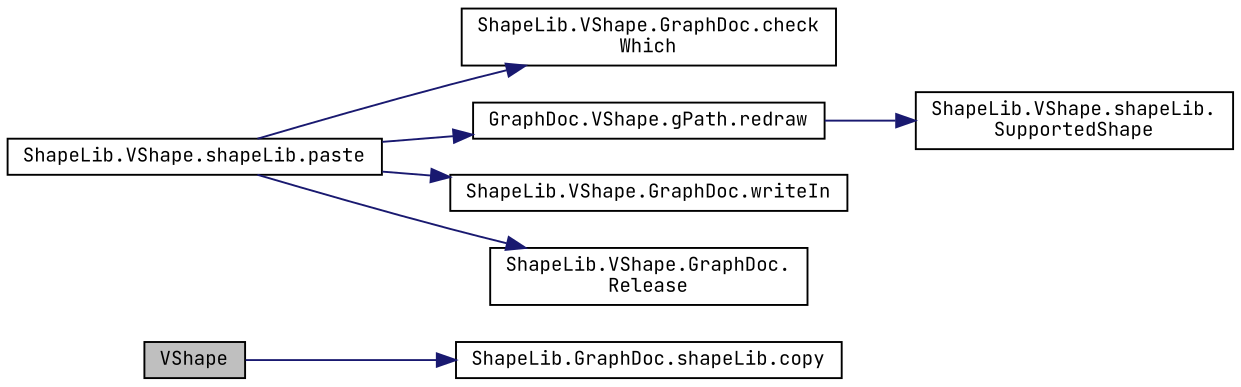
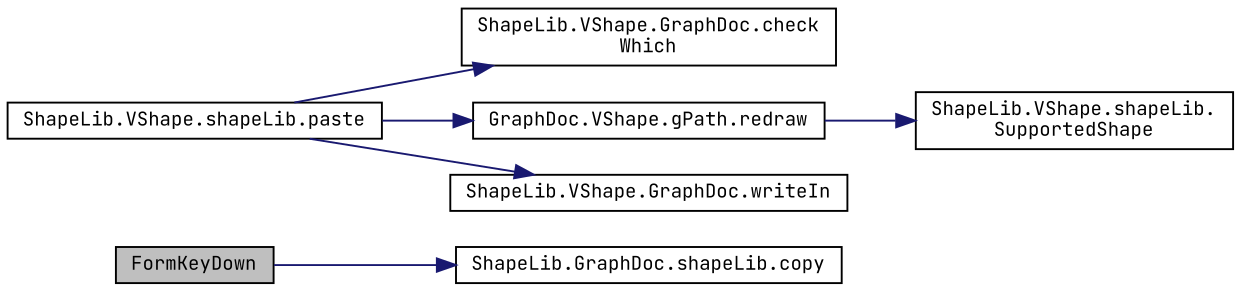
node "ShapeLib.VShape.GraphDoc. Release": removed
node "VShape": label "VShape" -> "FormKeyDown"
